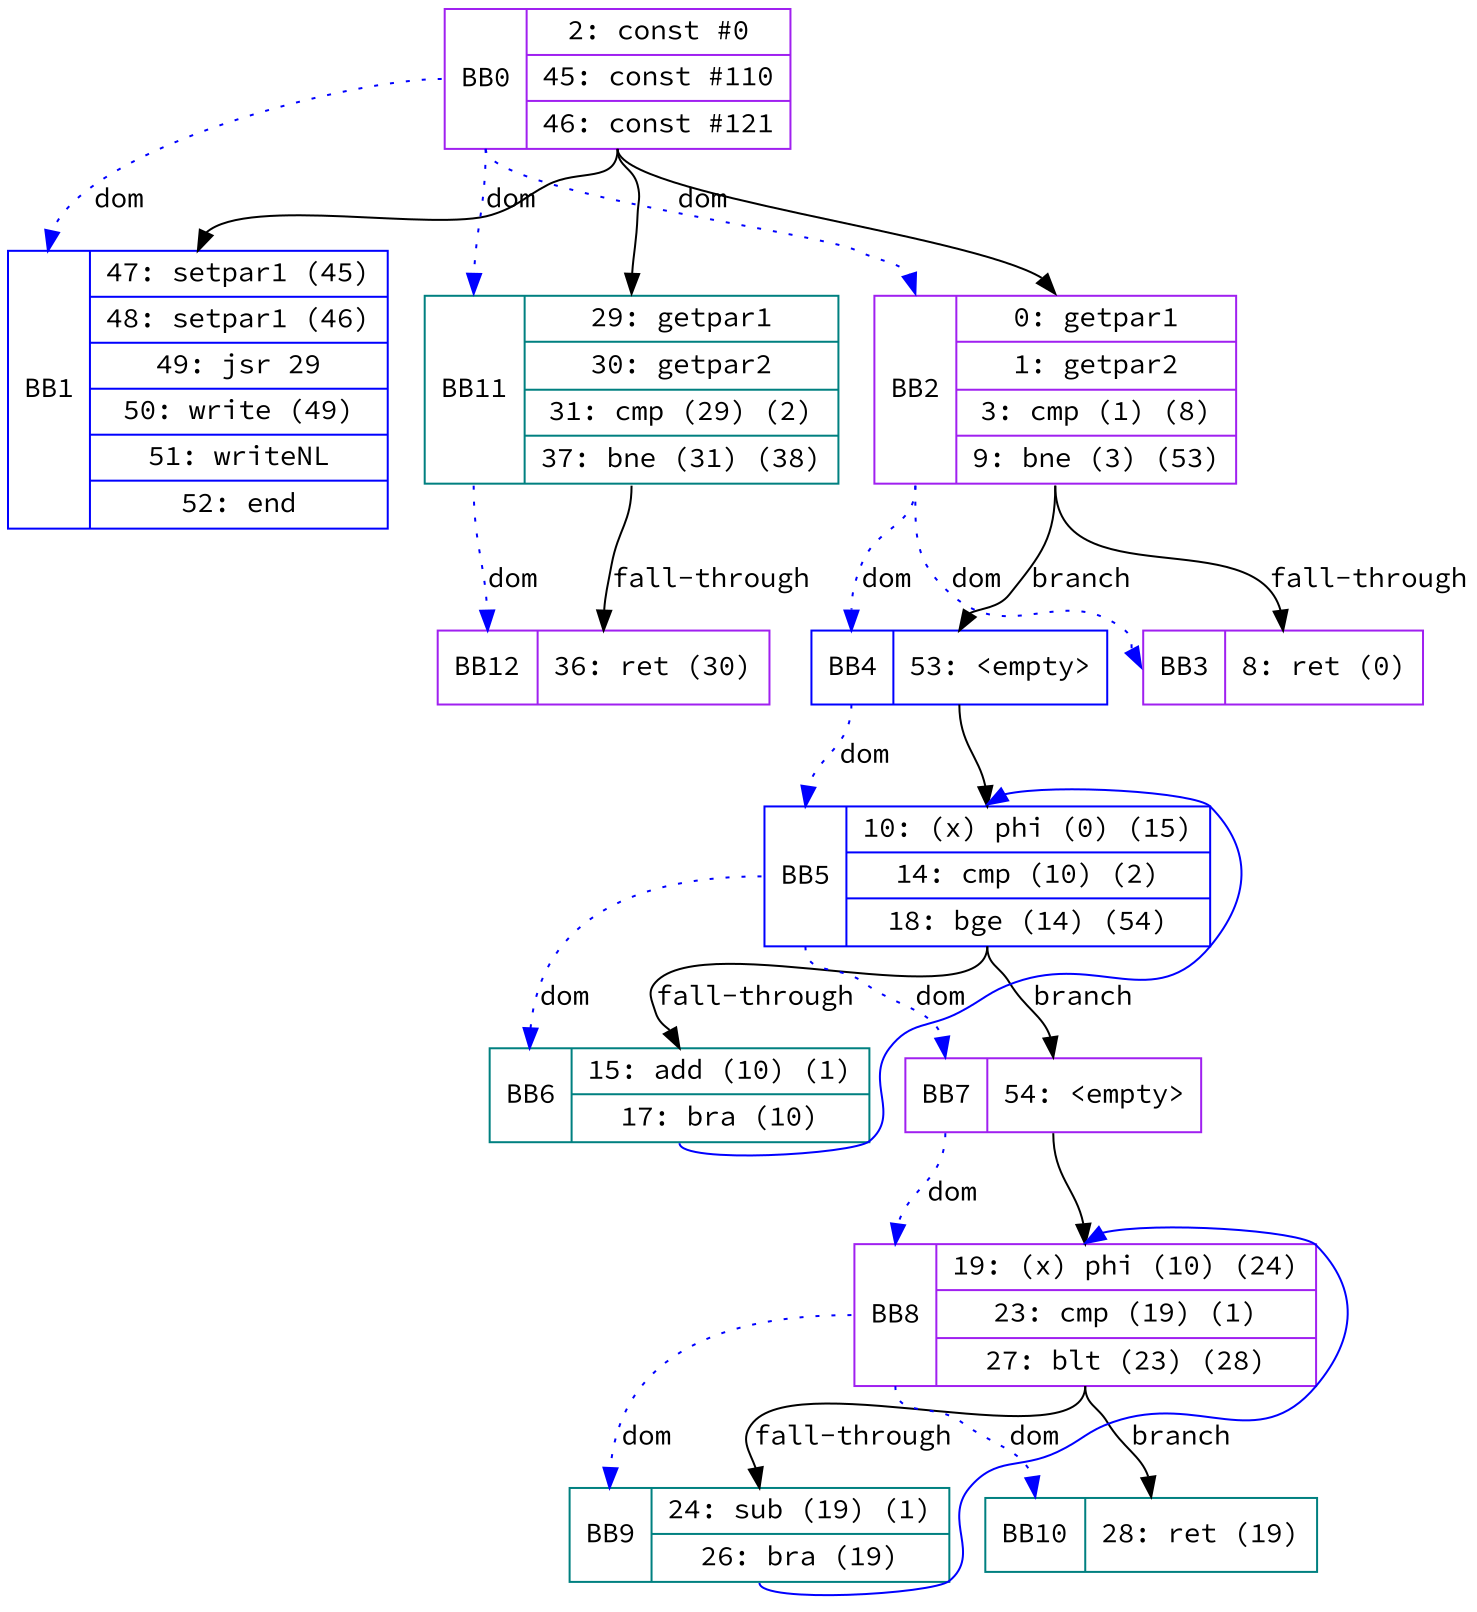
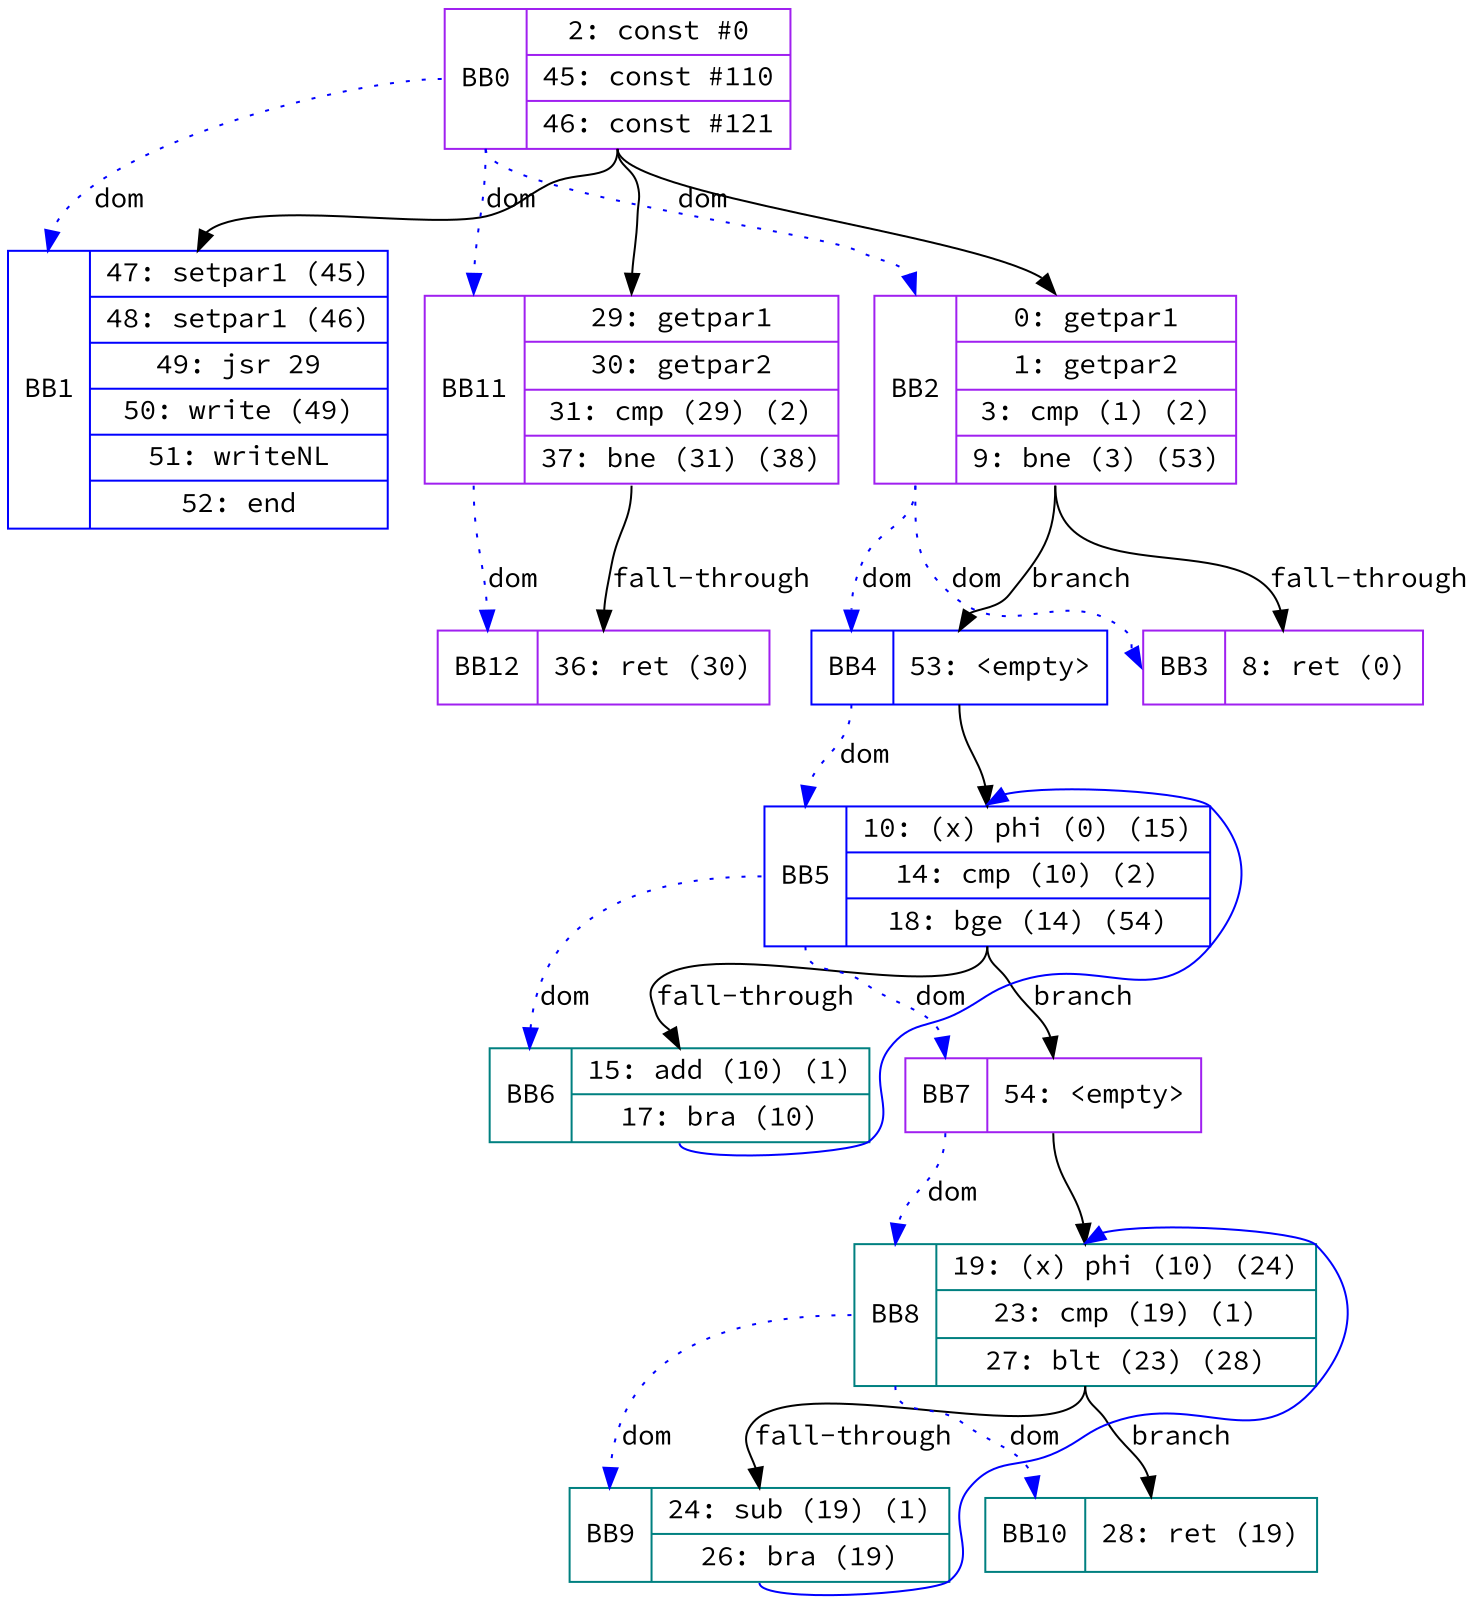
node "BB11": color teal -> purple
node "BB2": text "3: cmp (1) (8)" -> "3: cmp (1) (2)"
node "BB8": color purple -> teal
